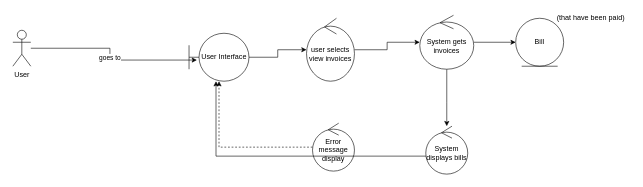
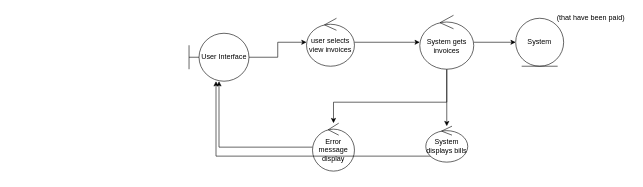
node "Bill": label "Bill" -> "System"
node "User": removed
node "user selects view invoices": size 48x63 -> 48x48
edge "User" -> "User Interface": removed, label "goes to"
edge "System gets invoices" -> "Error message display": added
edge "Error message display" -> "User Interface": style dashed -> solid
node "System displays bills": size 42x48 -> 42x36
